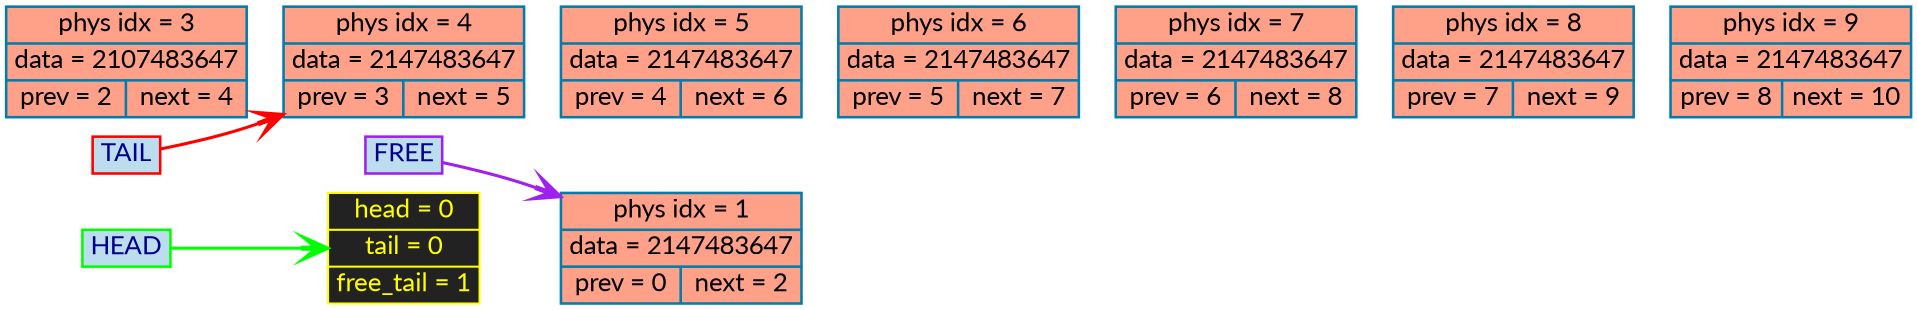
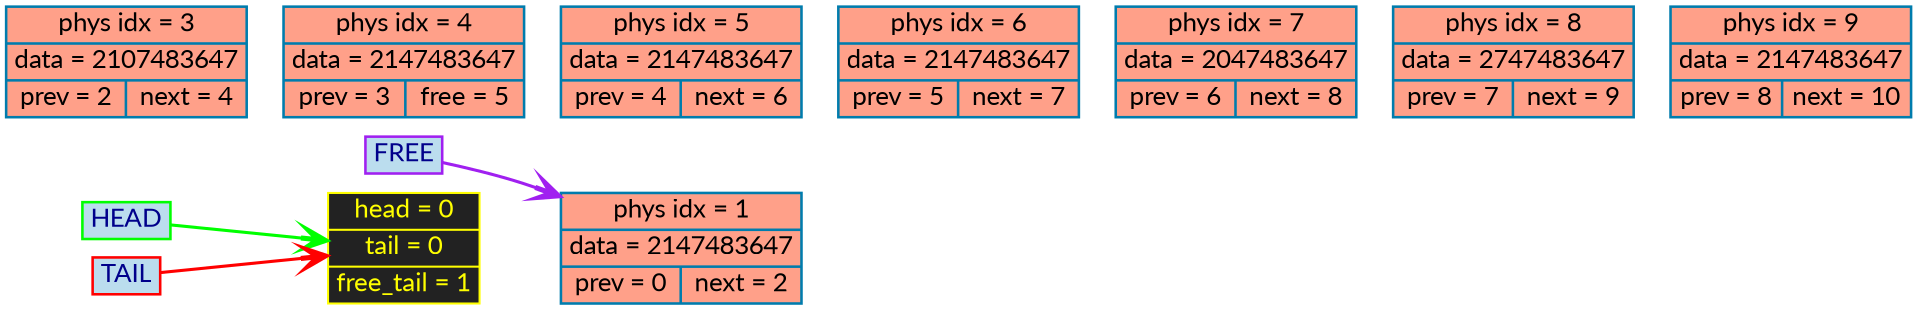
node "phys idx = 7": text "data = 2147483647" -> "data = 2047483647"
node "phys idx = 8": text "data = 2147483647" -> "data = 2747483647"
node "phys idx = 4": text "next = 5" -> "free = 5"
edge "TAIL" -> "phys idx = 4": now "TAIL" -> "head = 0"
